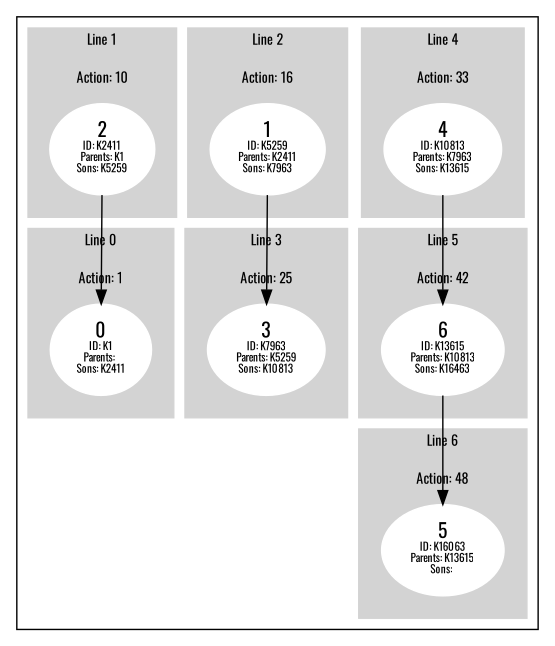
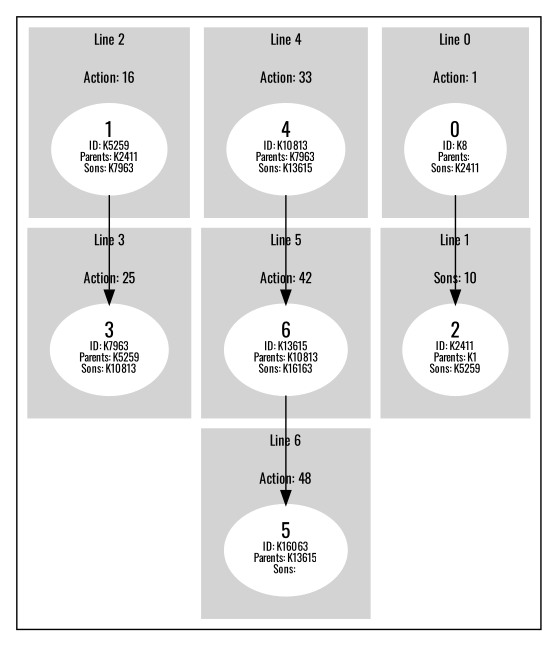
cluster "Action: 10": label "Action: 10" -> "Sons: 10"
edge "2" -> "0": reversed
node "0": text "ID: K1" -> "ID: K8"
node "6": text "Sons: K16463" -> "Sons: K16163"
